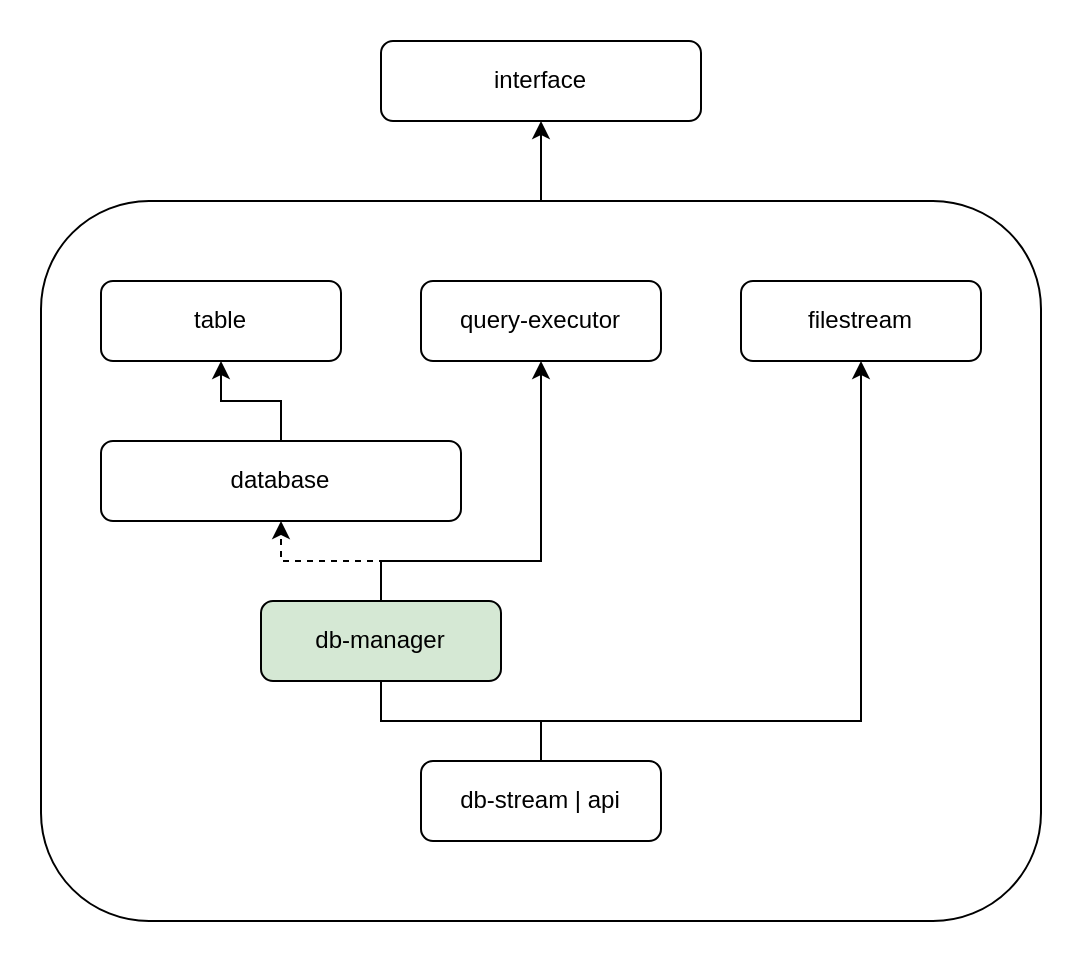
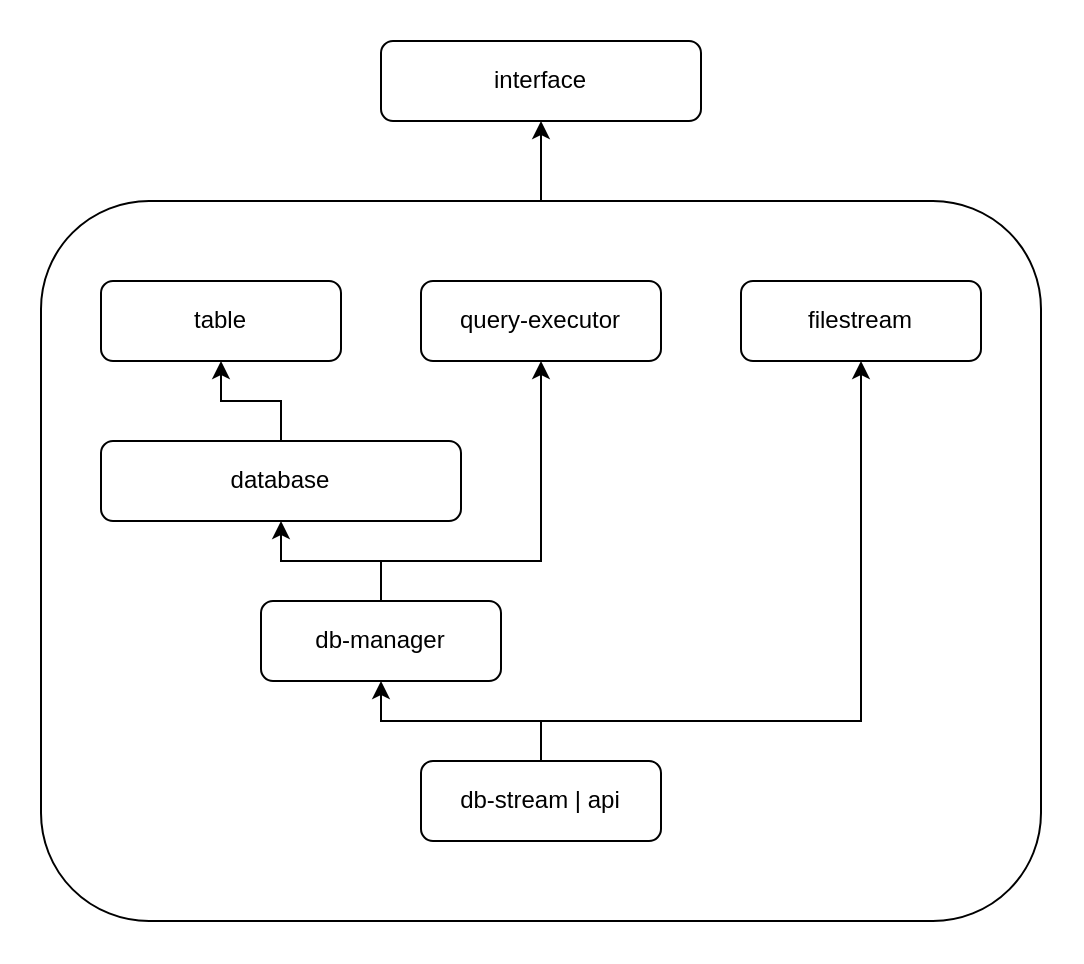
edge "db-manager" -> "database": style dashed -> solid
node "db-manager": fillcolor #d5e8d4 -> #ffffff
edge "db-manager" -- "db-stream | api": arrowhead none -> classic
